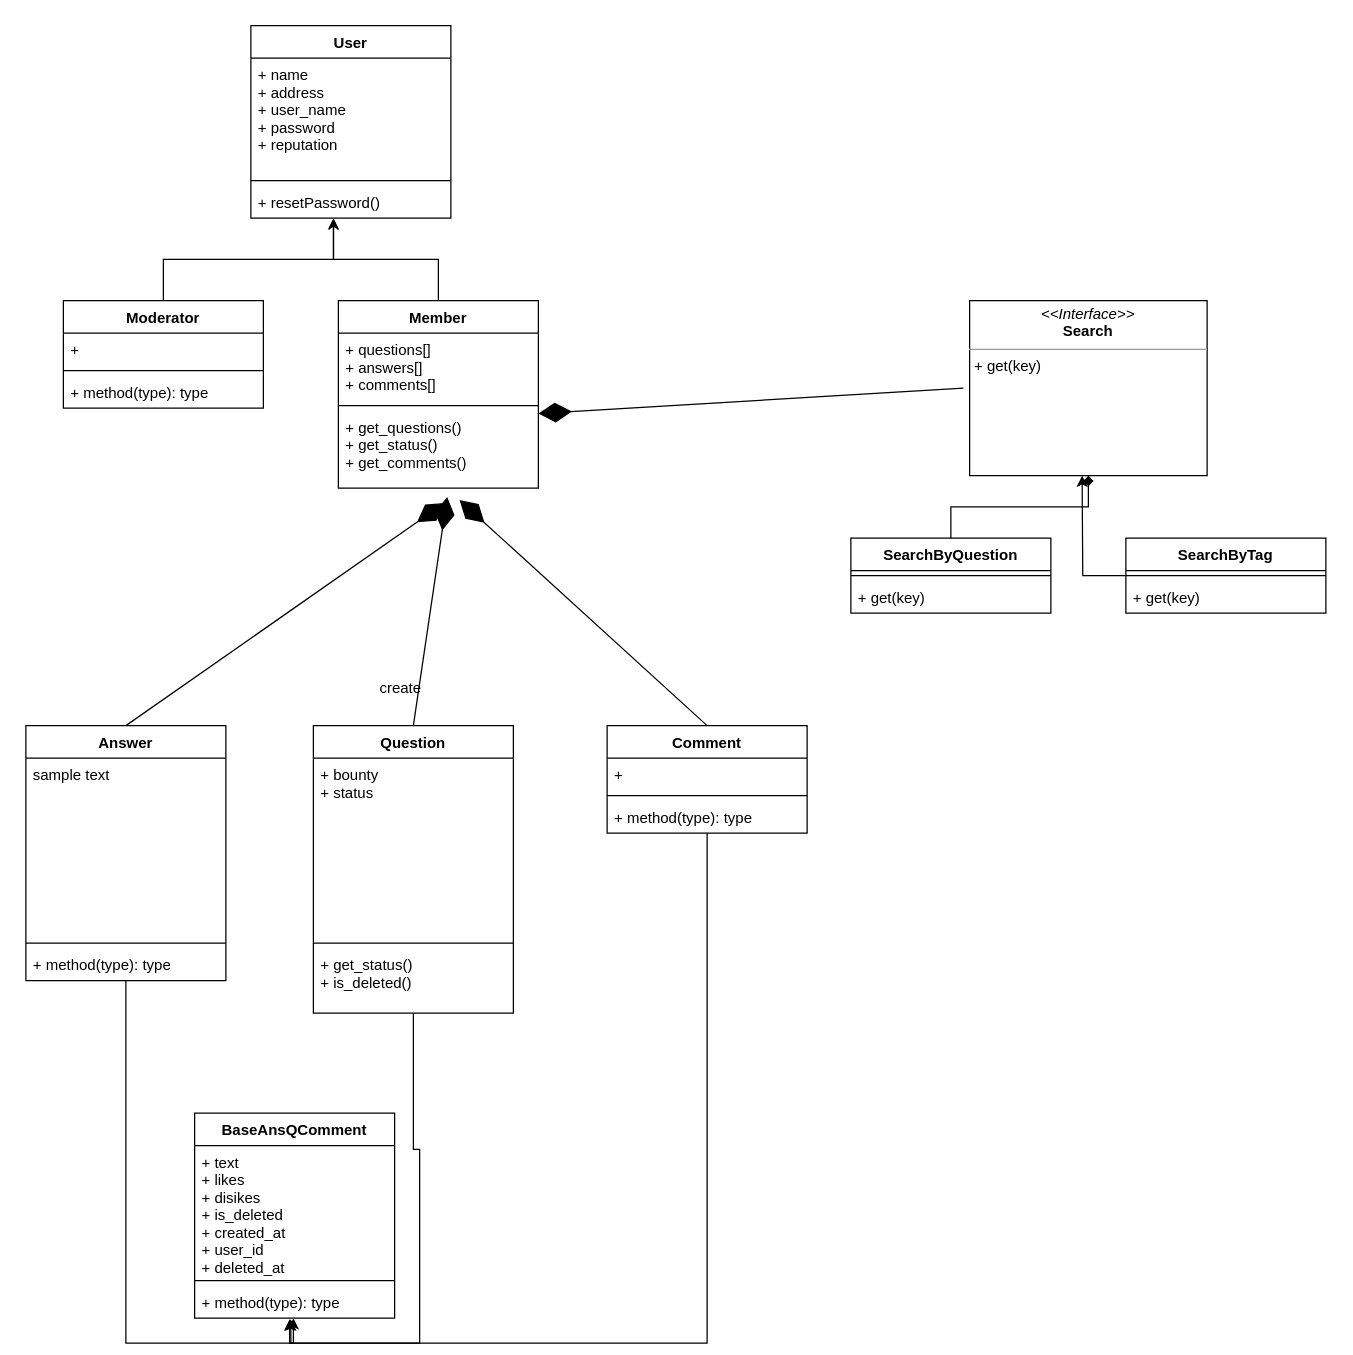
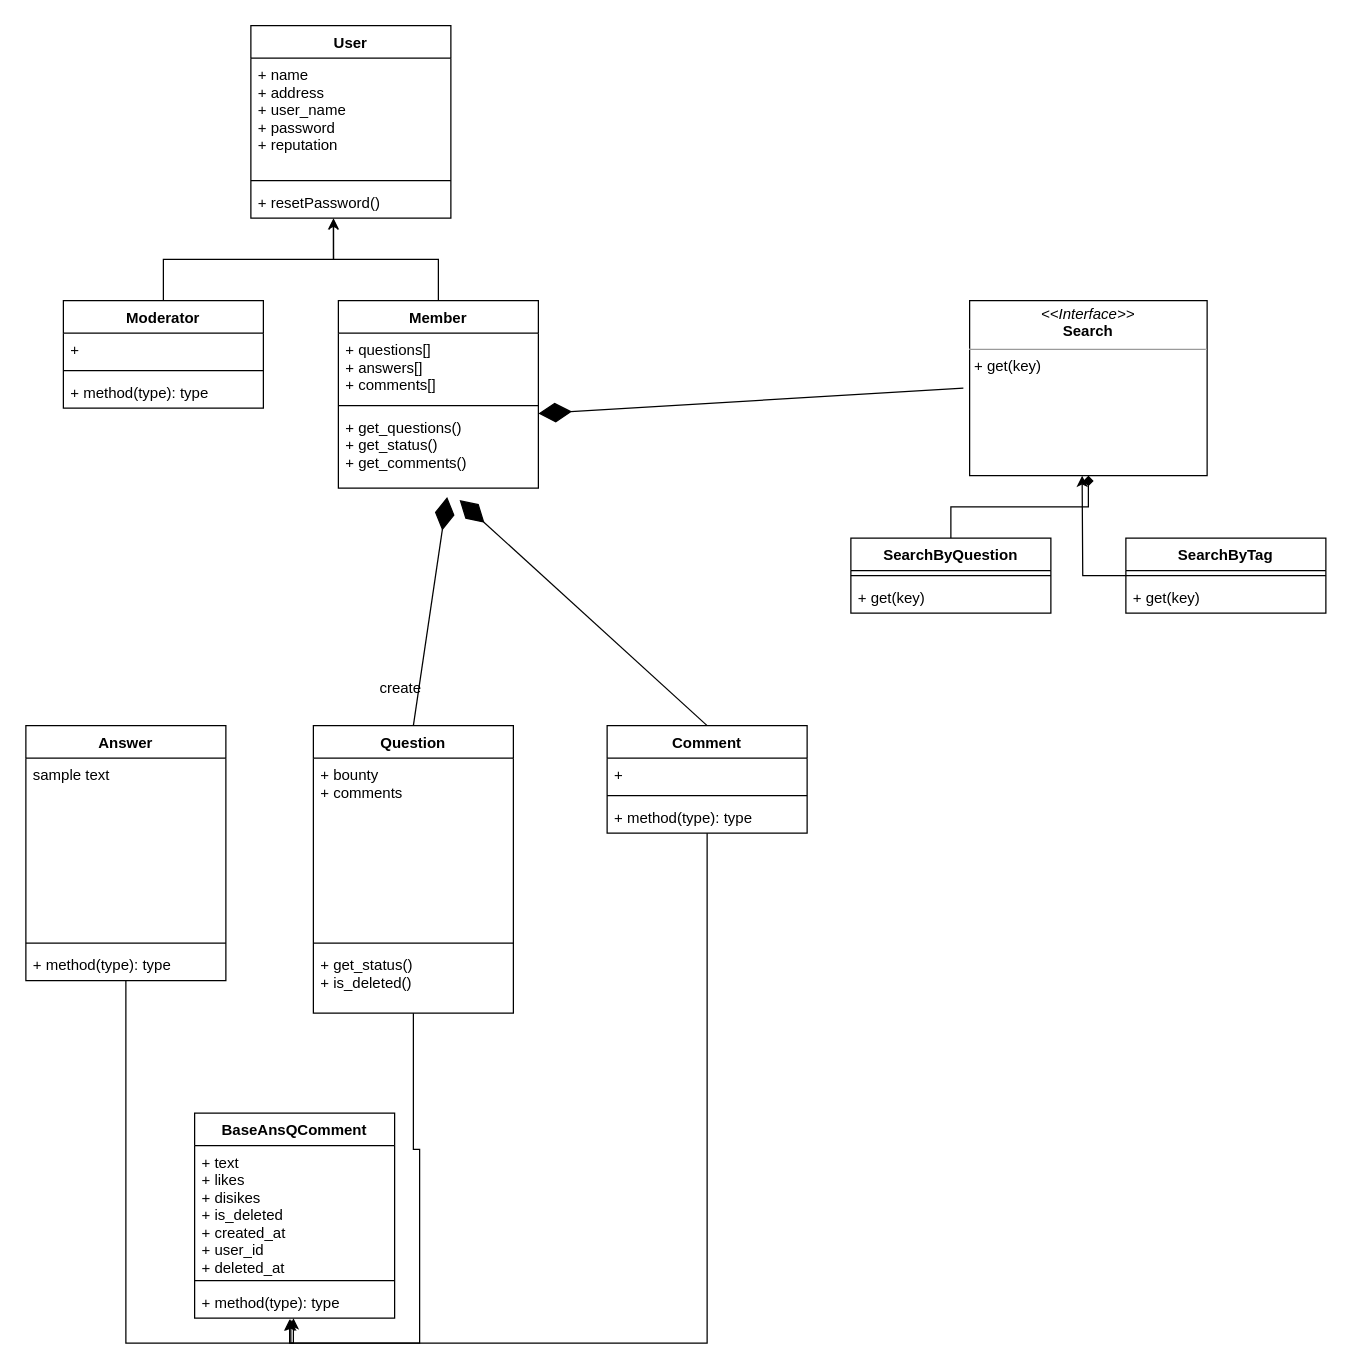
edge "Answer" -> "+ get_questions() + get_status() + get_comments()": removed
node "+ bounty + status": label "+ bounty + status" -> "+ bounty + comments"
